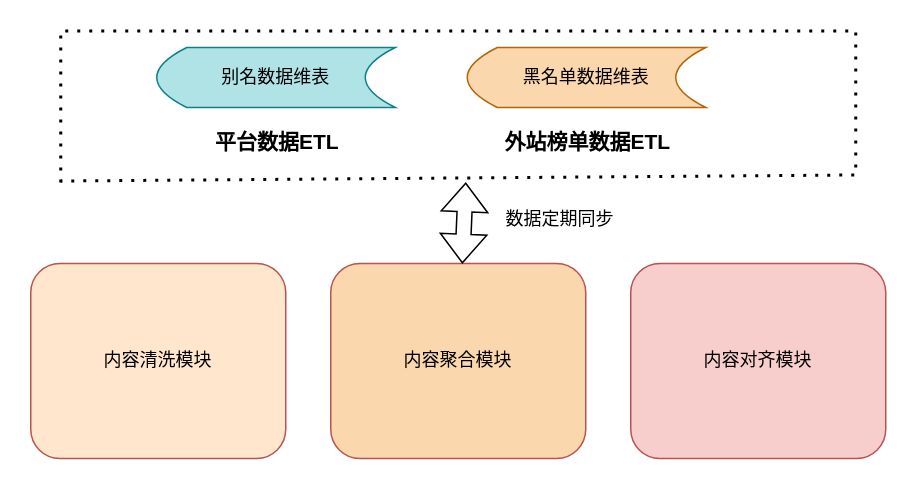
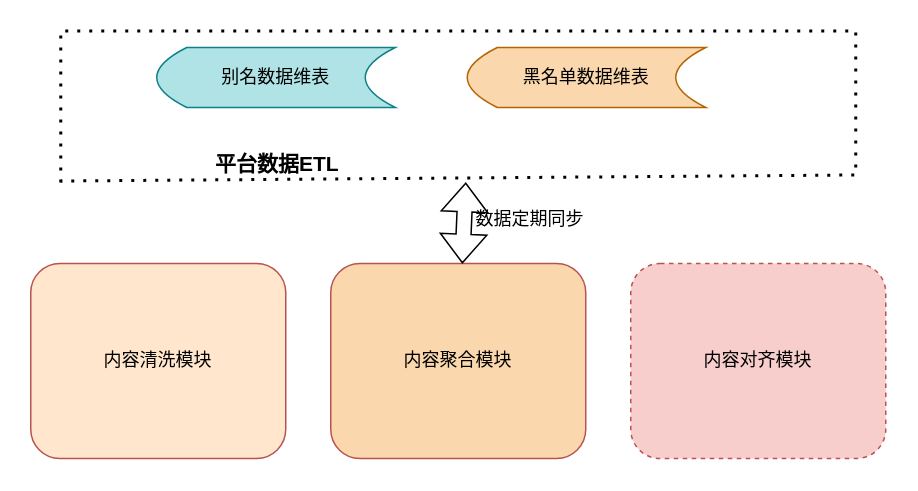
node "平台数据ETL": moved (276, 137) -> (276, 160)
node "外站榜单数据ETL": removed
node "数据定期同步": moved (560, 220) -> (530, 220)
node "内容对齐模块": style solid -> dashed
